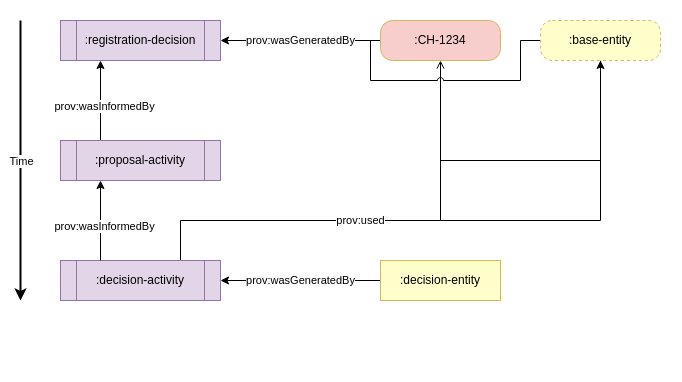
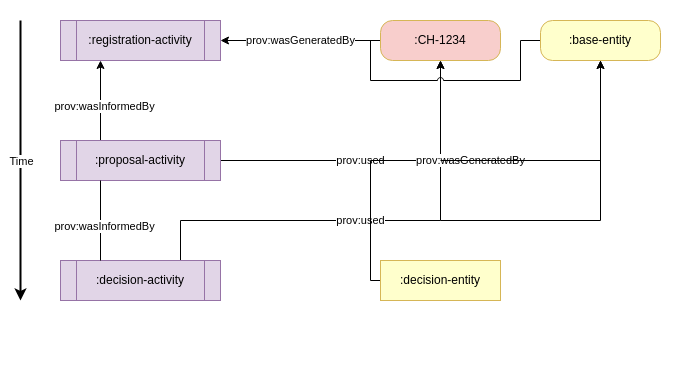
node ":registration-decision": label ":registration-decision" -> ":registration-activity"
node ":base-entity": style dashed -> solid
edge ":decision-activity" -> ":CH-1234": arrowhead open -> classic
edge ":proposal-activity" -> ":CH-1234": added, label "prov:used"
edge ":decision-activity" -> ":proposal-activity": arrowhead classic -> none
edge ":decision-entity" -> ":decision-activity": now ":decision-entity" -> ":base-entity"
